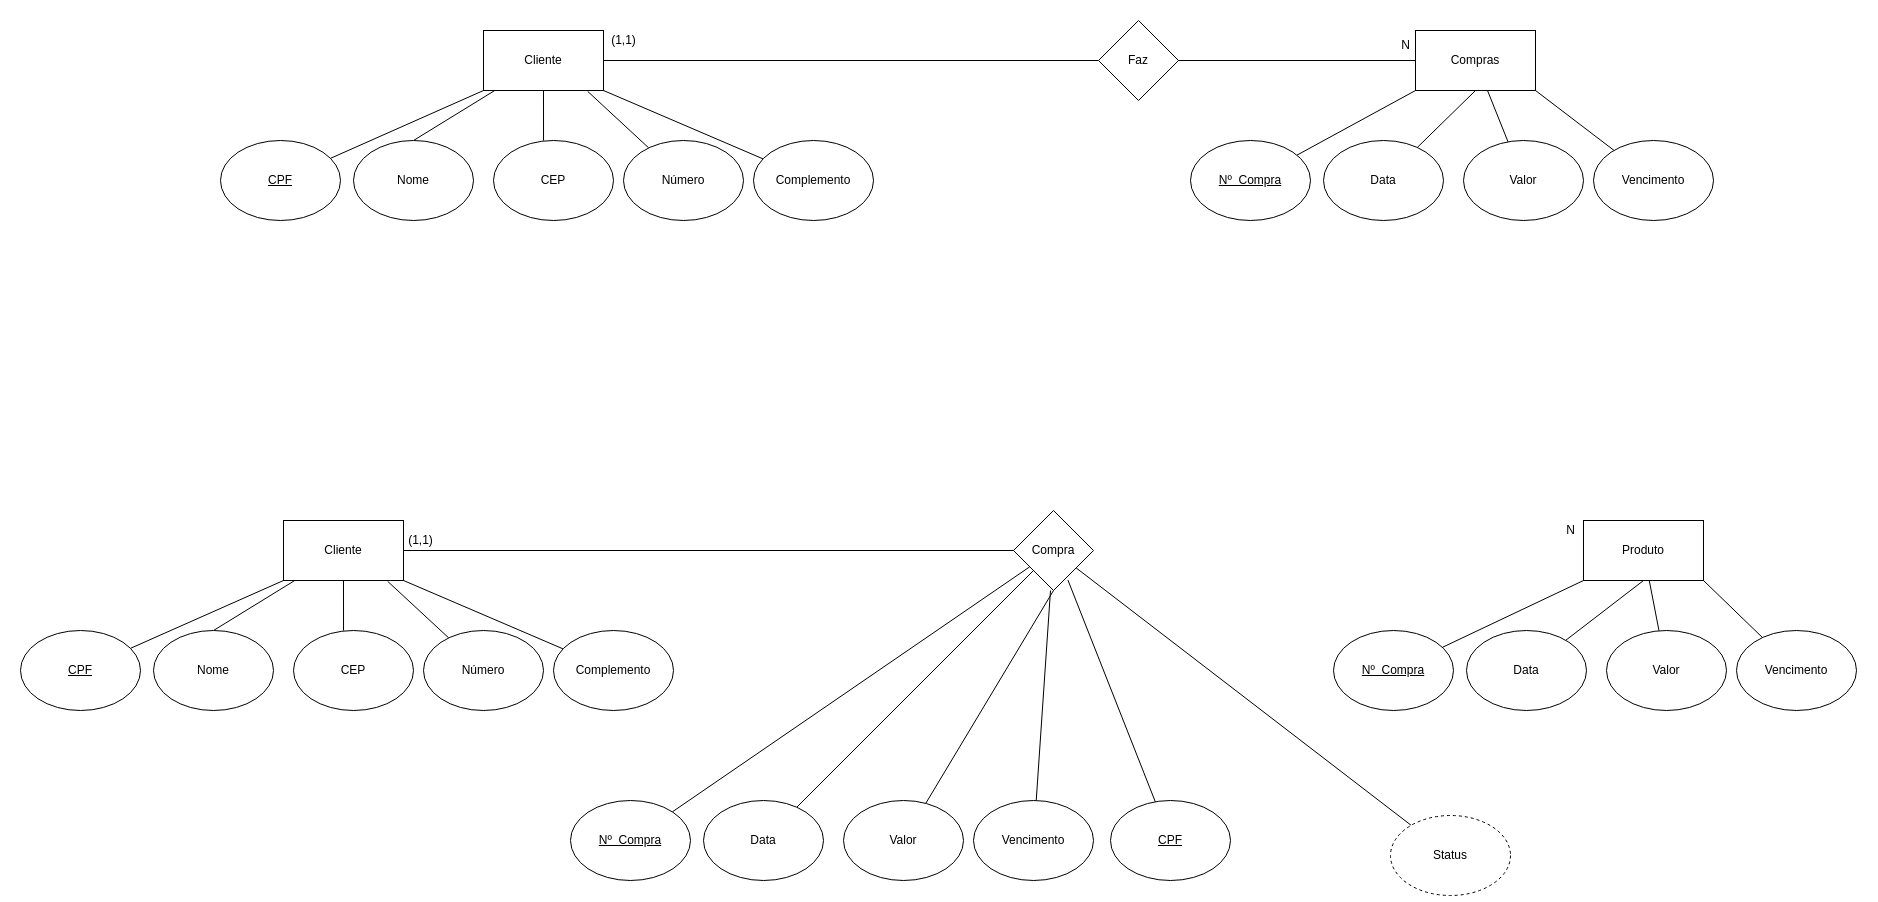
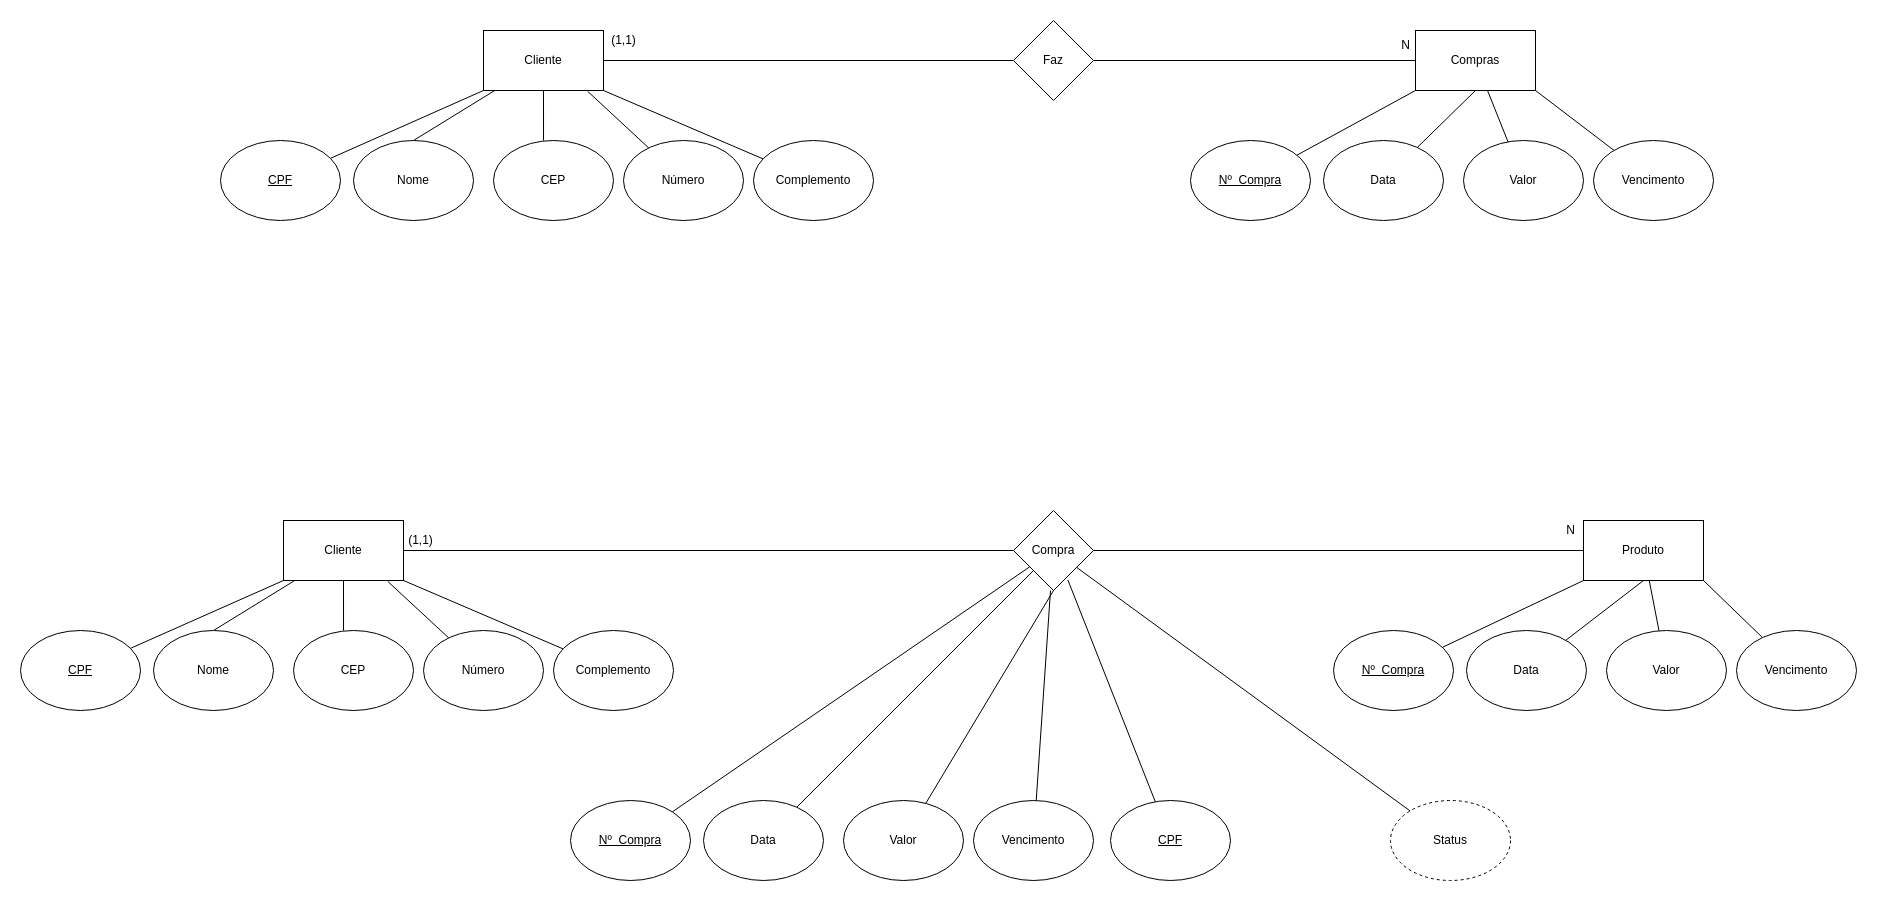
node "Faz": moved (1139, 61) -> (1054, 61)
edge "Compra" -- "Produto": added
node "Status": moved (1451, 856) -> (1451, 841)
